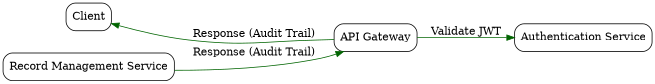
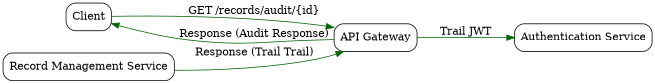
edge "Client" -> "API Gateway": added, label "GET /records/audit/{id}"
edge "API Gateway" -> "Authentication Service": label "Validate JWT" -> "Trail JWT"
edge "API Gateway" -> "Client": label "Response (Audit Trail)" -> "Response (Audit Response)"
edge "Record Management Service" -> "API Gateway": label "Response (Audit Trail)" -> "Response (Trail Trail)"
